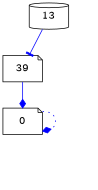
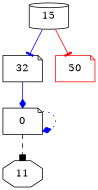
node "13": label "13" -> "15"
node "39": label "39" -> "32"
node "50": added
node "11": added
